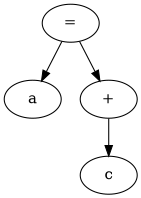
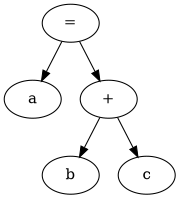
node "b": added
